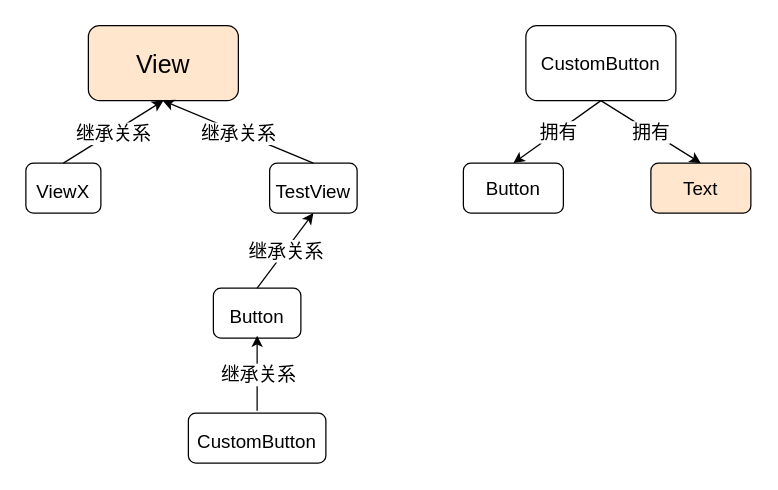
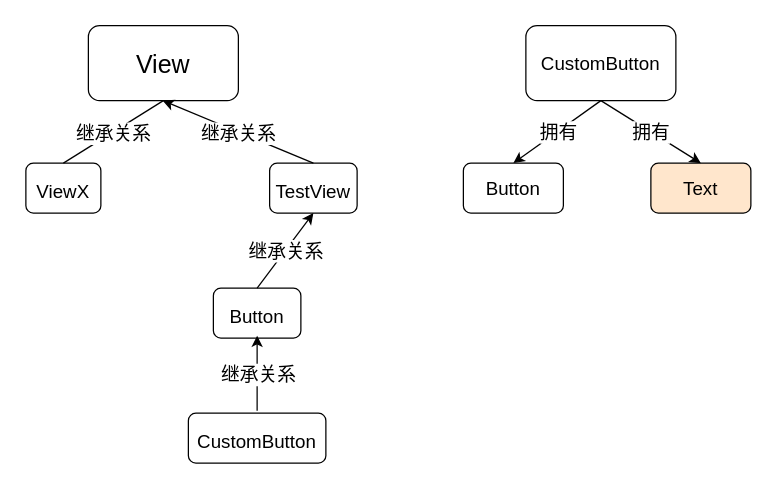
node "View": fillcolor #ffe6cc -> #ffffff
edge "ViewX" -> "View": arrowhead classic -> none
